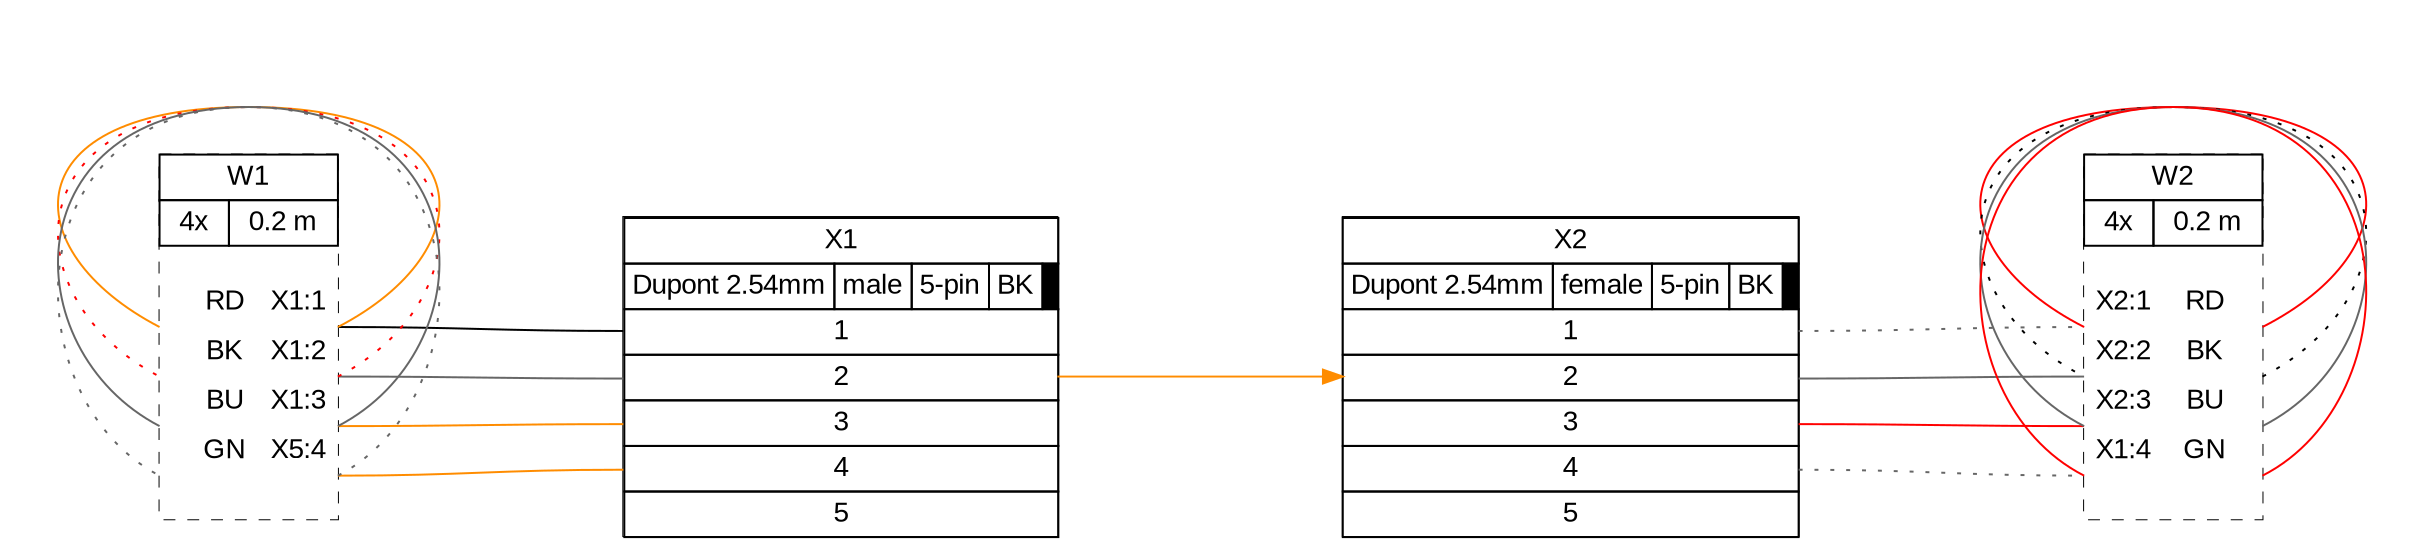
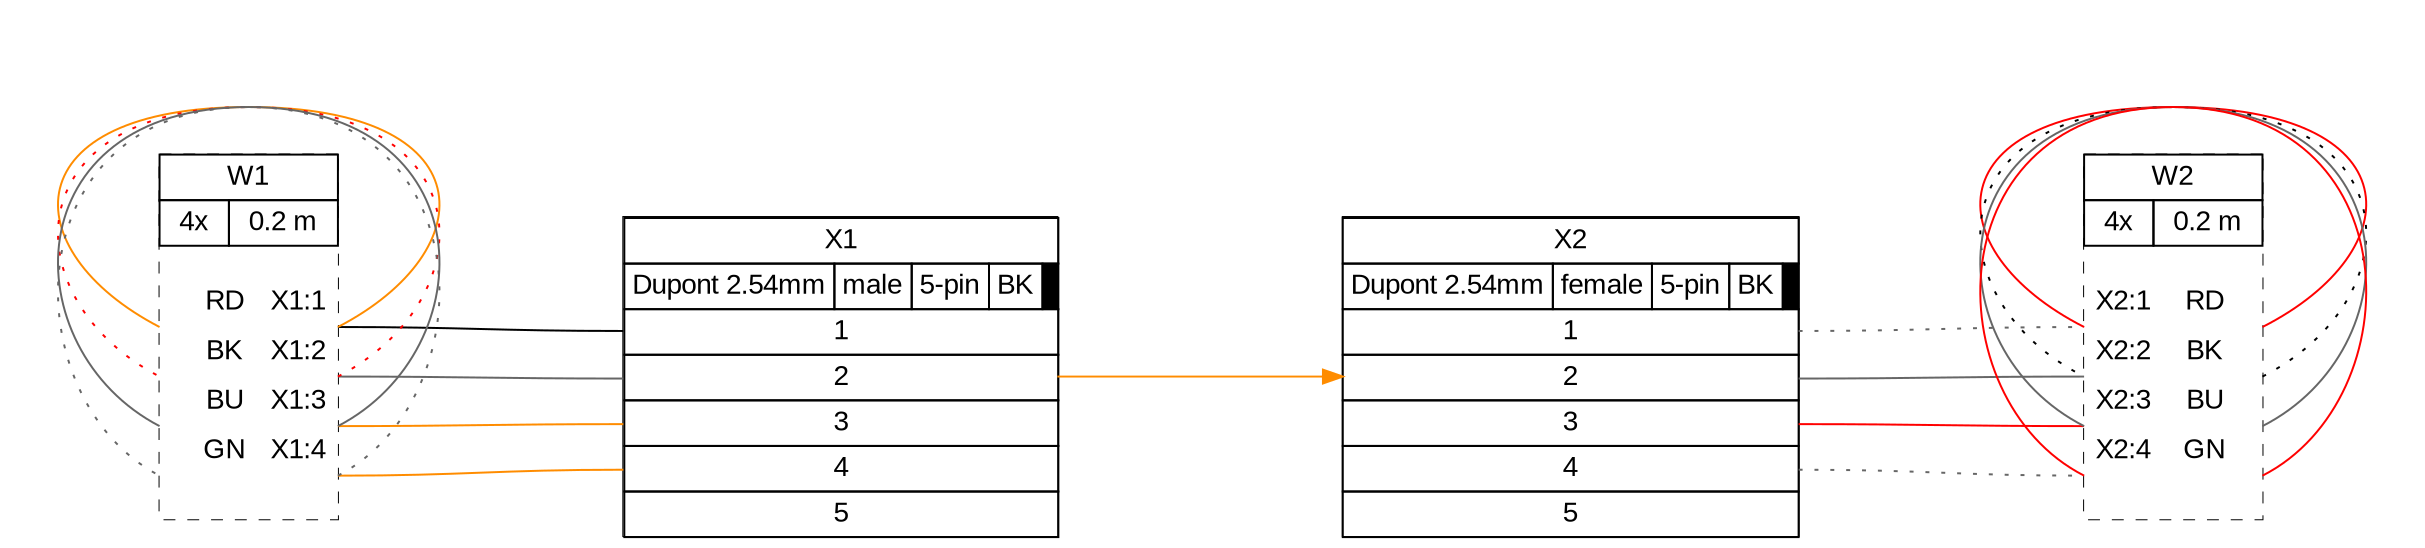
node "W1": text "X5:4" -> "X1:4"
node "W2": text "X1:4" -> "X2:4"
